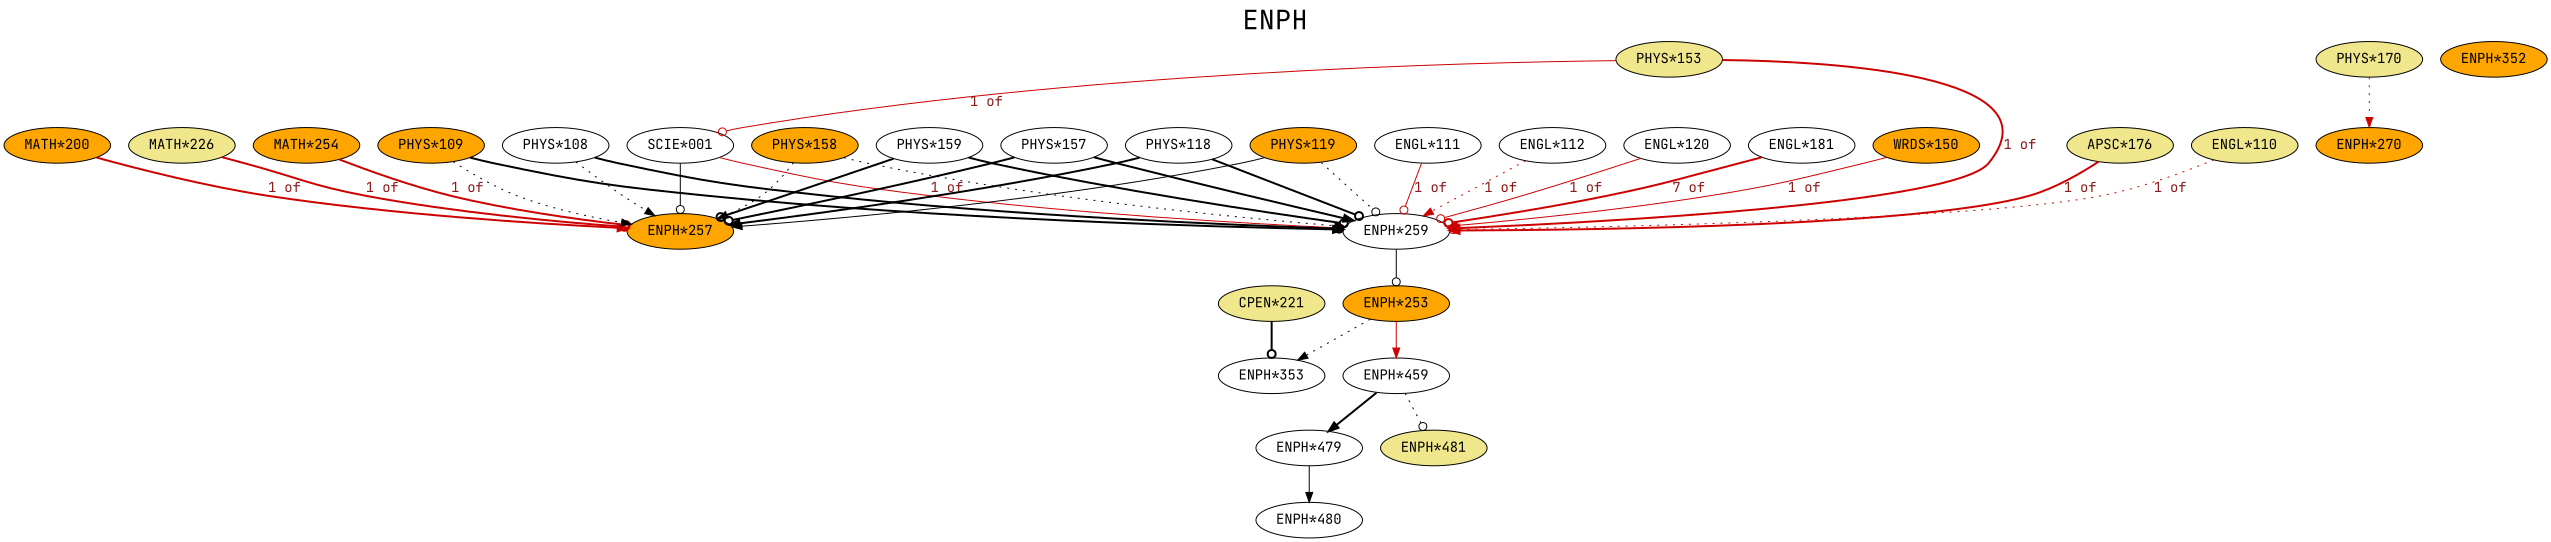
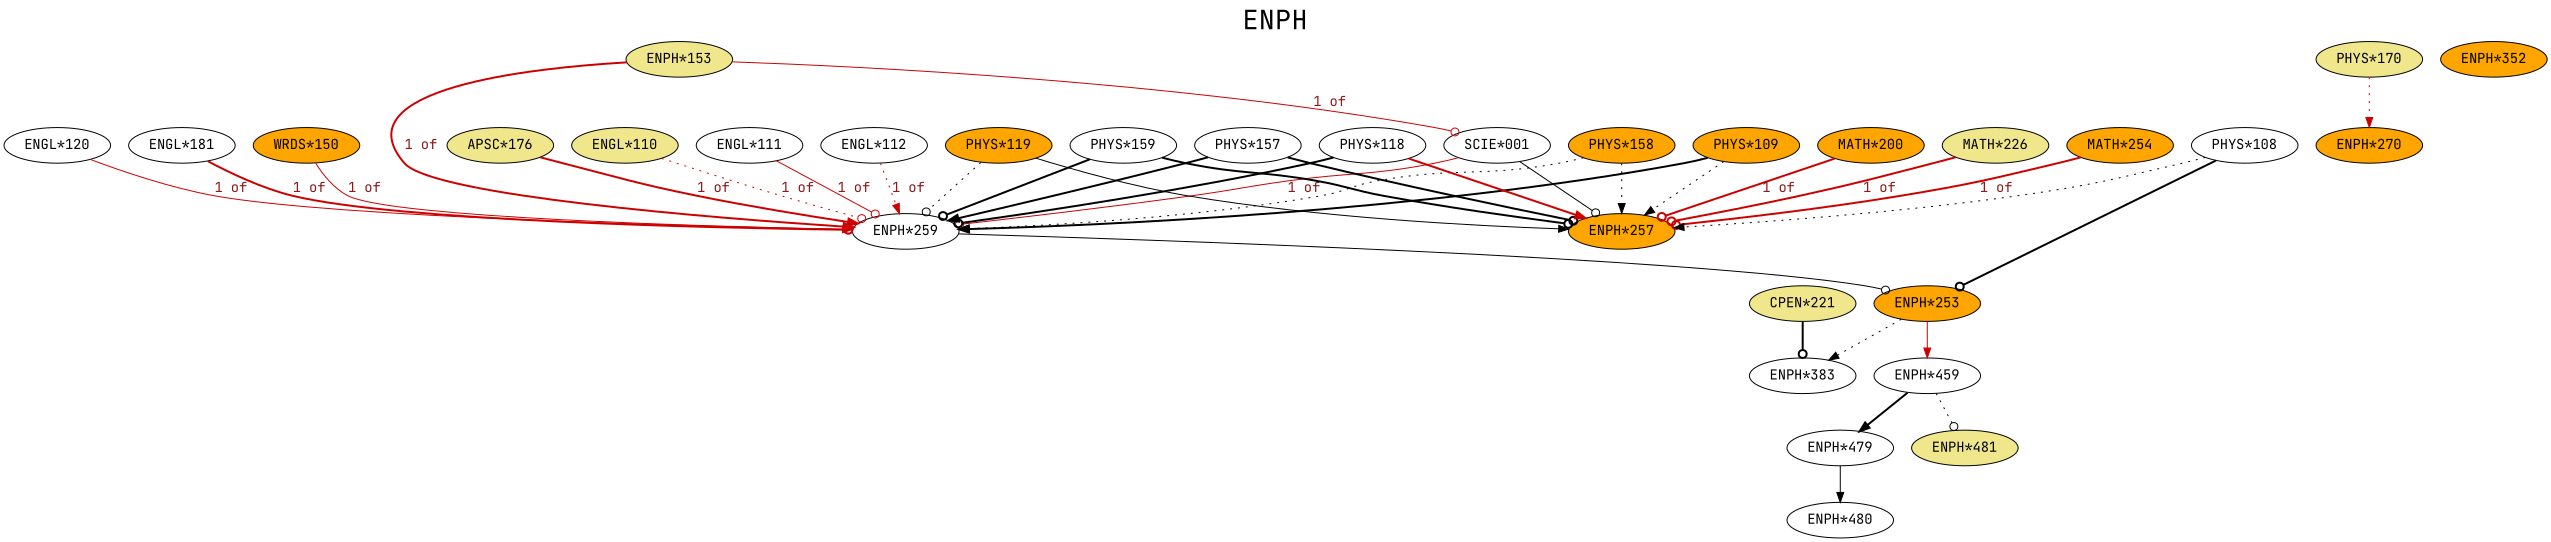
node "PHYS*153": label "PHYS*153" -> "ENPH*153"
edge "ENGL*181" -> "ENPH*259": label "7 of" -> "1 of"
edge "PHYS*118" -> "ENPH*257": color black -> red3
edge "MATH*200" -> "ENPH*257": arrowhead normal -> odot
edge "PHYS*108" -> "ENPH*259": now "PHYS*108" -> "ENPH*253"
node "ENPH*353": label "ENPH*353" -> "ENPH*383"
